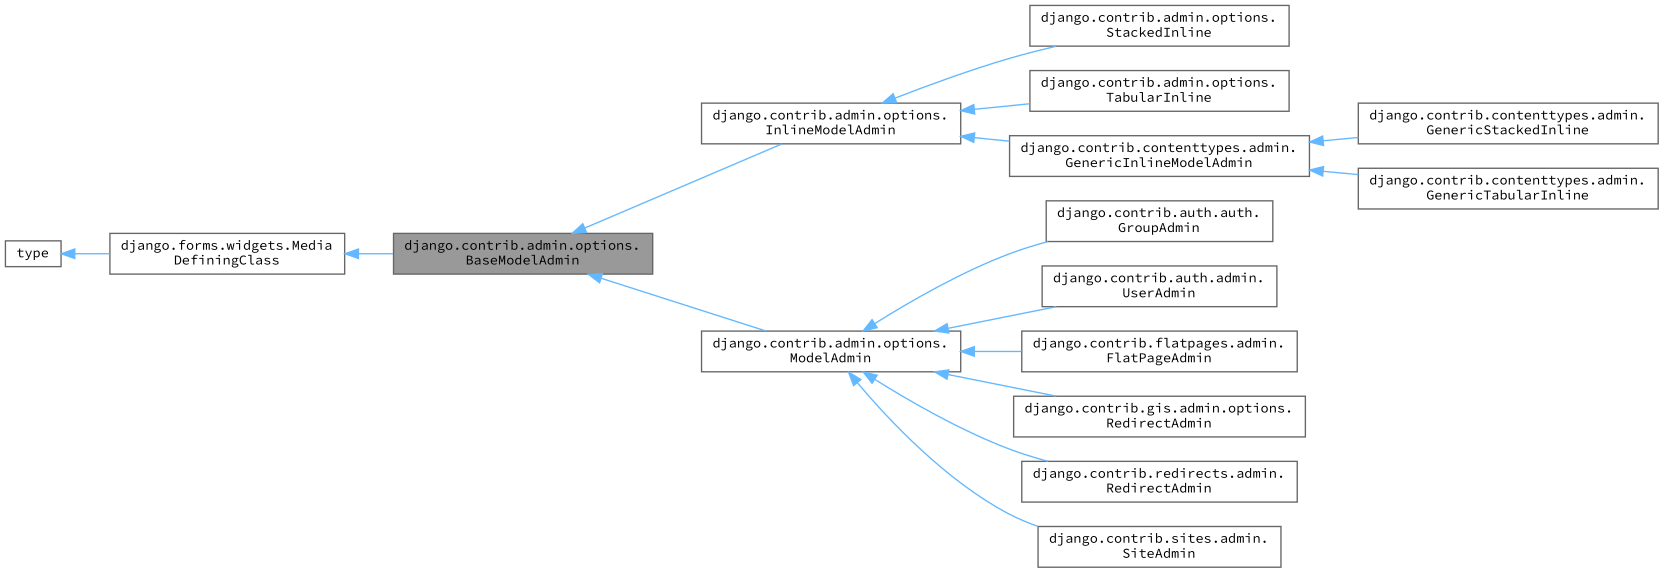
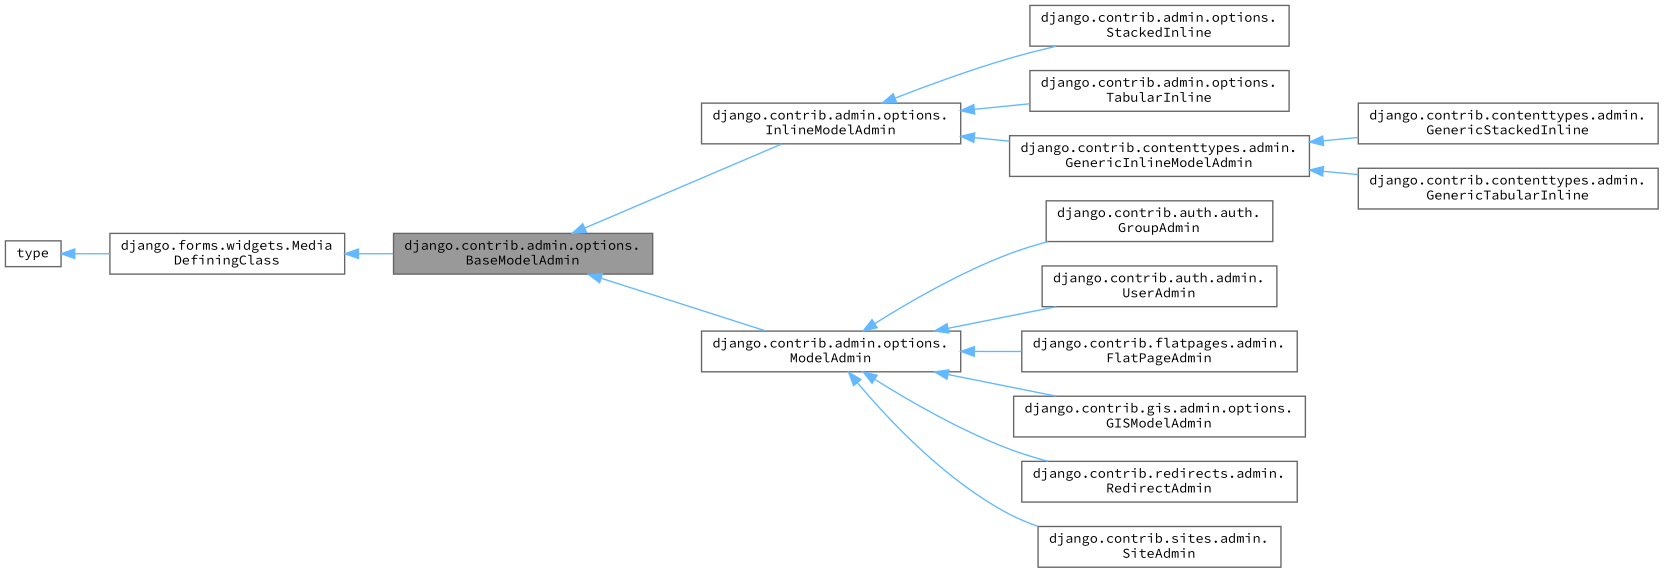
node "django.contrib.gis.admin.options. RedirectAdmin": label "django.contrib.gis.admin.options. RedirectAdmin" -> "django.contrib.gis.admin.options. GISModelAdmin"
